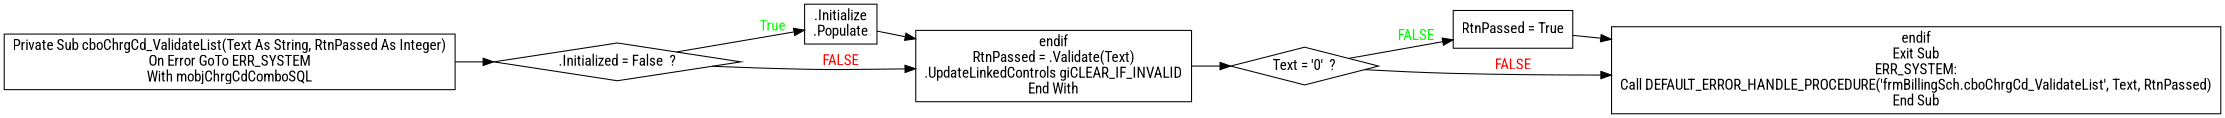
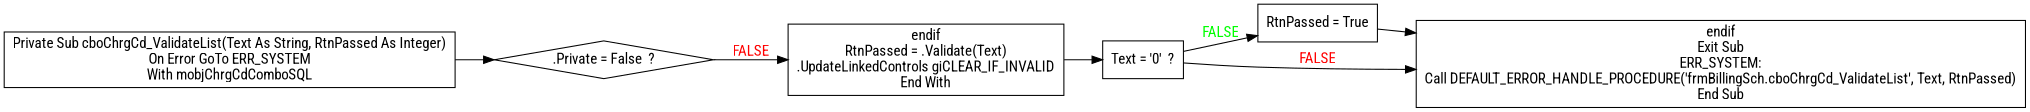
node ".Initialize .Populate": removed
node ".Initialized = False  ?": label ".Initialized = False  ?" -> ".Private = False  ?"
node "Text = '0'  ?": shape diamond -> box
